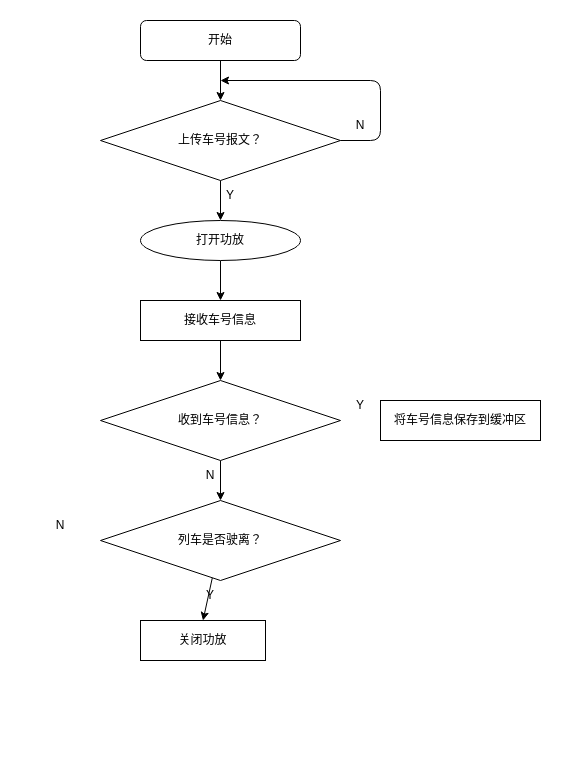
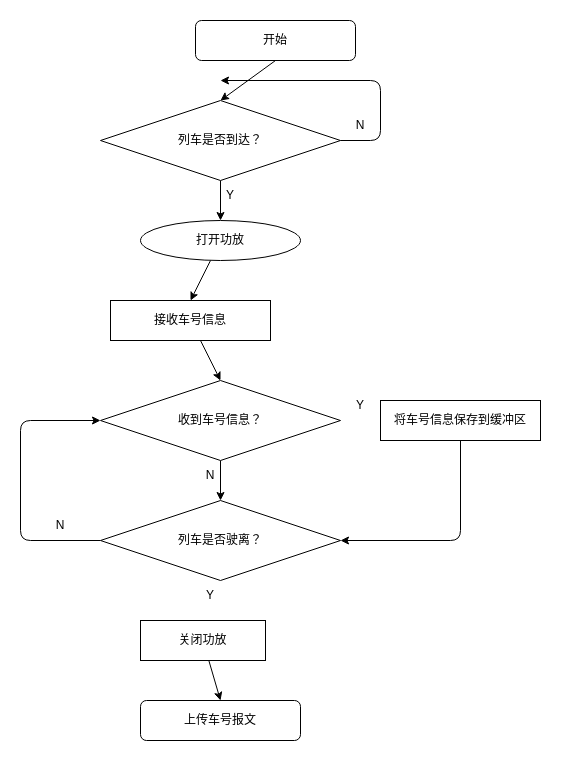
node "开始": moved (221, 41) -> (276, 41)
node "上传车号报文？": label "上传车号报文？" -> "列车是否到达？"
node "接收车号信息": moved (221, 321) -> (191, 321)
edge "列车是否驶离？" -> "收到车号信息？": added
edge "将车号信息保存到缓冲区" -> "列车是否驶离？": added
edge "列车是否驶离？" -> "关闭功放": removed
edge "关闭功放" -> "上传车号报文": added
node "上传车号报文": added
